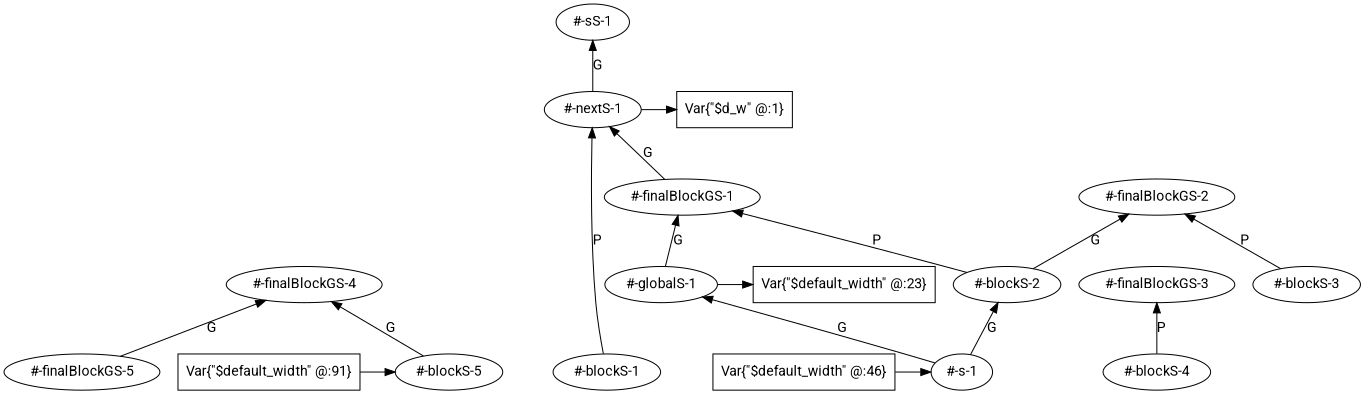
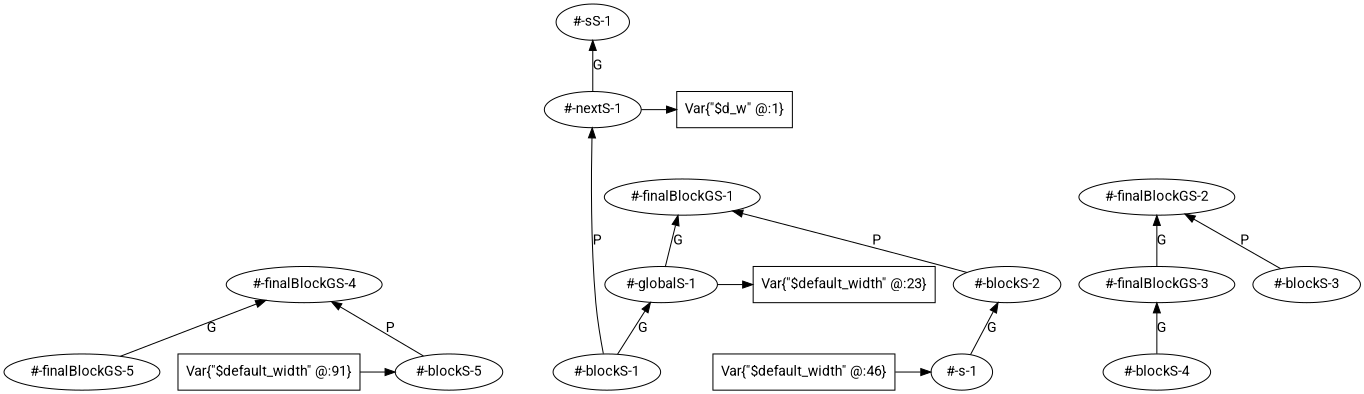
edge "#-finalBlockGS-1" -> "#-nextS-1": removed, label "G"
edge "#-blockS-2" -> "#-finalBlockGS-2": now "#-finalBlockGS-3" -> "#-finalBlockGS-2"
edge "#-blockS-5" -> "#-finalBlockGS-4": label "G" -> "P"
edge "#-blockS-4" -> "#-finalBlockGS-3": label "P" -> "G"
edge "#-s-1" -> "#-globalS-1": now "#-blockS-1" -> "#-globalS-1"
